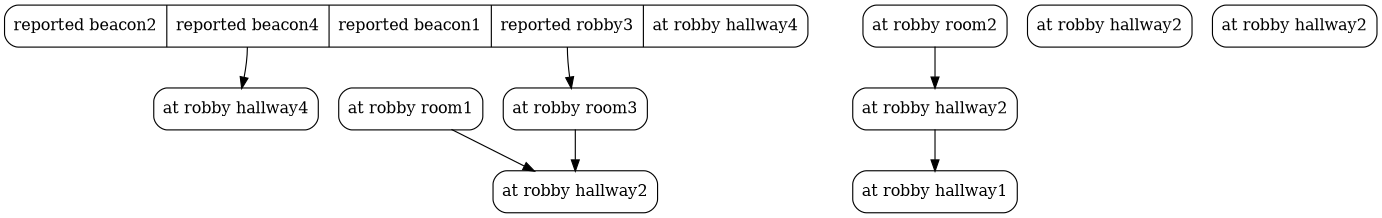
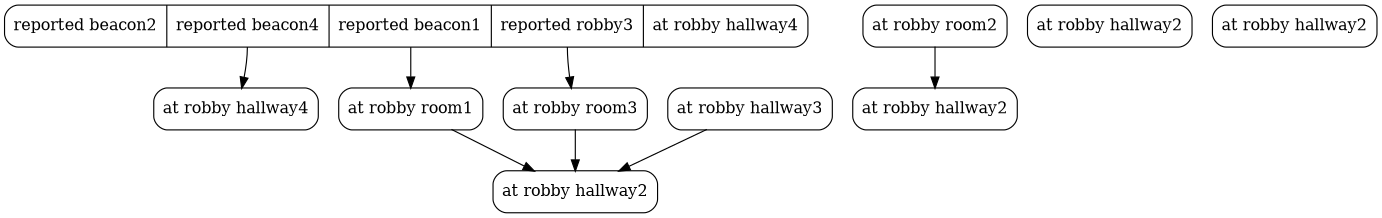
edge "reported beacon2" -> "at robby room1": added
node "at robby hallway3": added
node "at robby hallway1": removed
